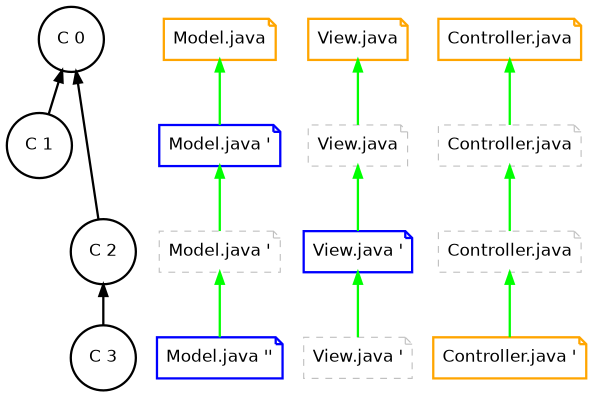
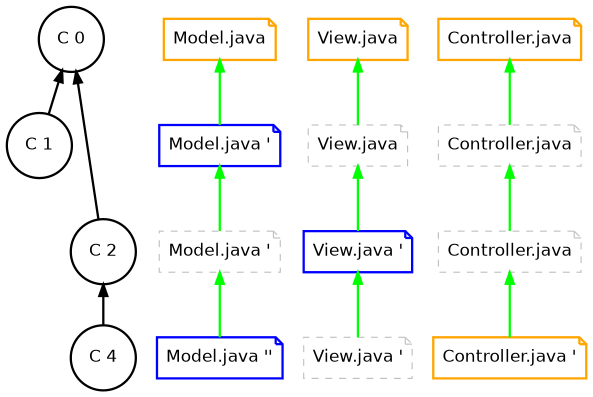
node "C 3": label "C 3" -> "C 4"
